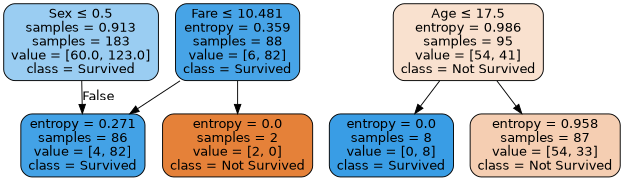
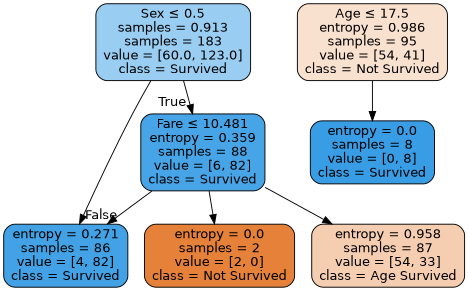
edge "Sex ≤ 0.5" -> "Fare ≤ 10.481": added
edge "Age ≤ 17.5" -> "entropy = 0.958": now "Fare ≤ 10.481" -> "entropy = 0.958"
node "entropy = 0.958": text "class = Not Survived" -> "class = Age Survived"
